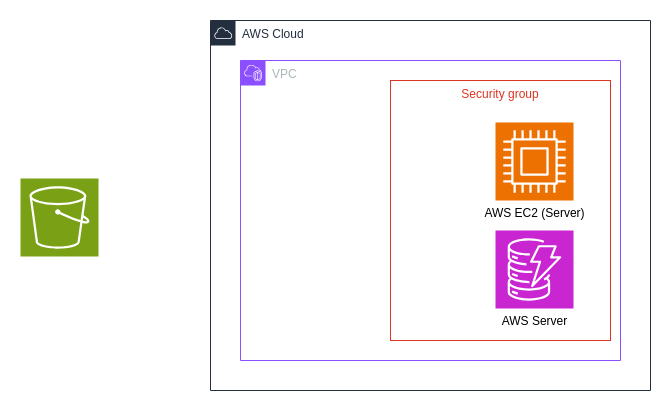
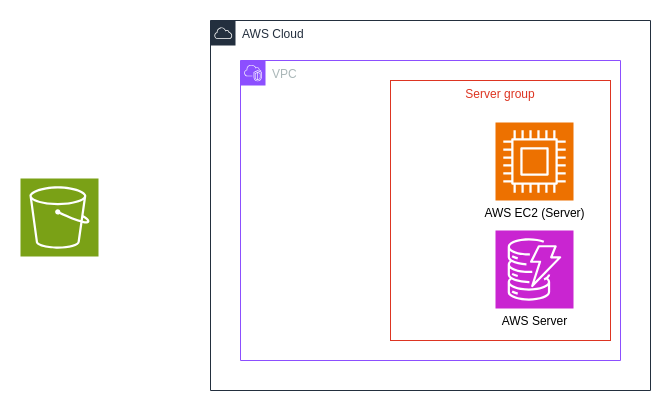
node "Security group": label "Security group" -> "Server group"
